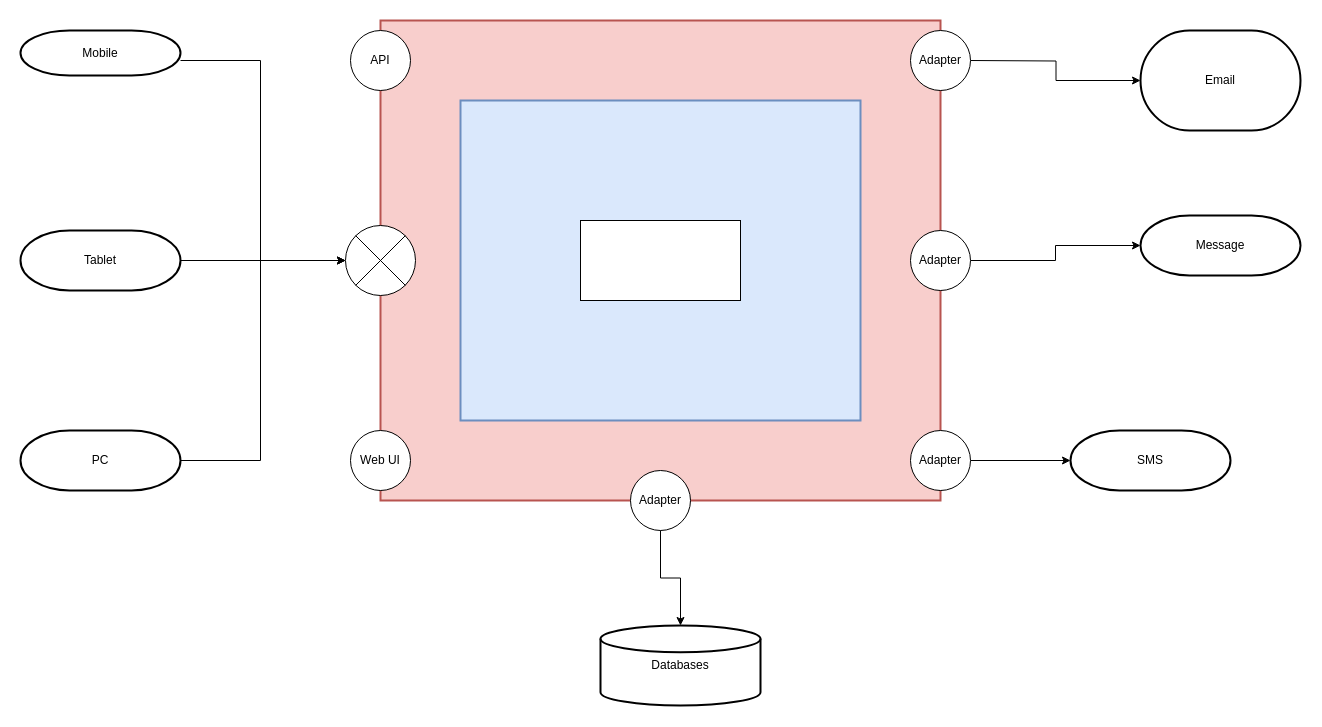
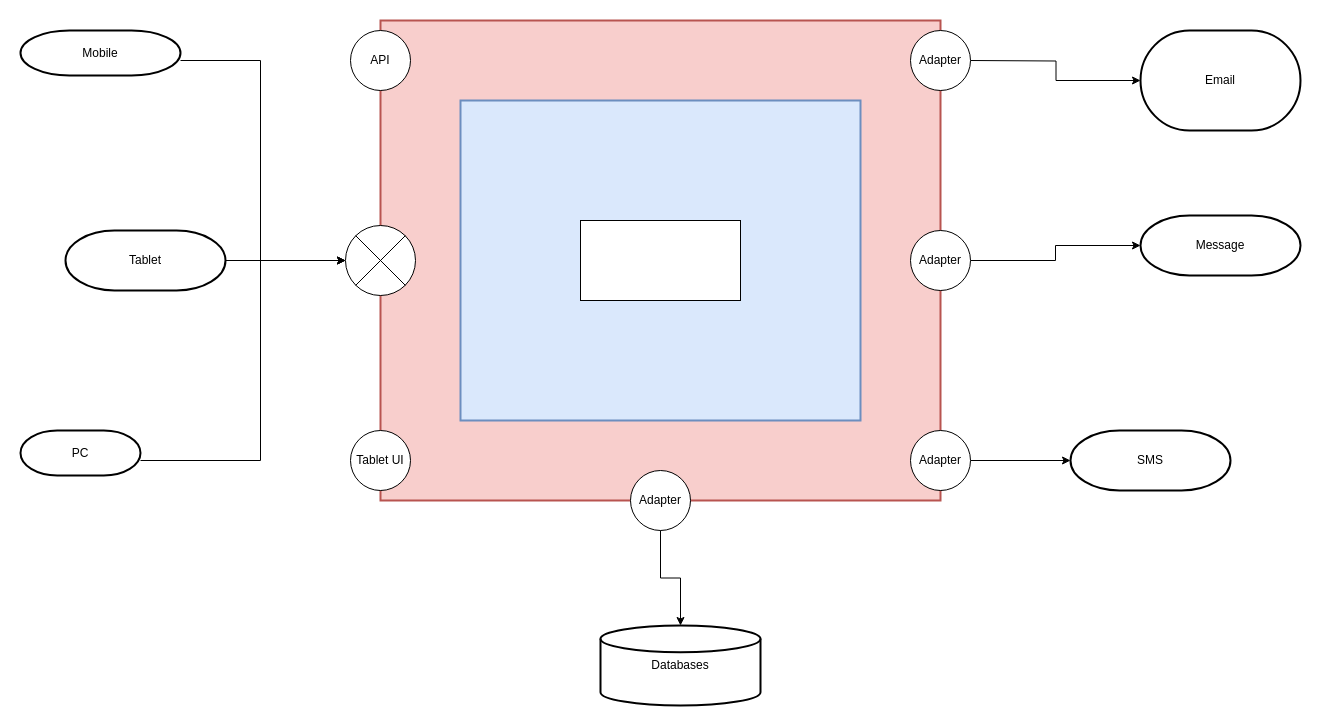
node "Tablet": moved (101, 261) -> (146, 261)
node "PC": size 160x60 -> 120x45
node "Web UI": label "Web UI" -> "Tablet UI"
